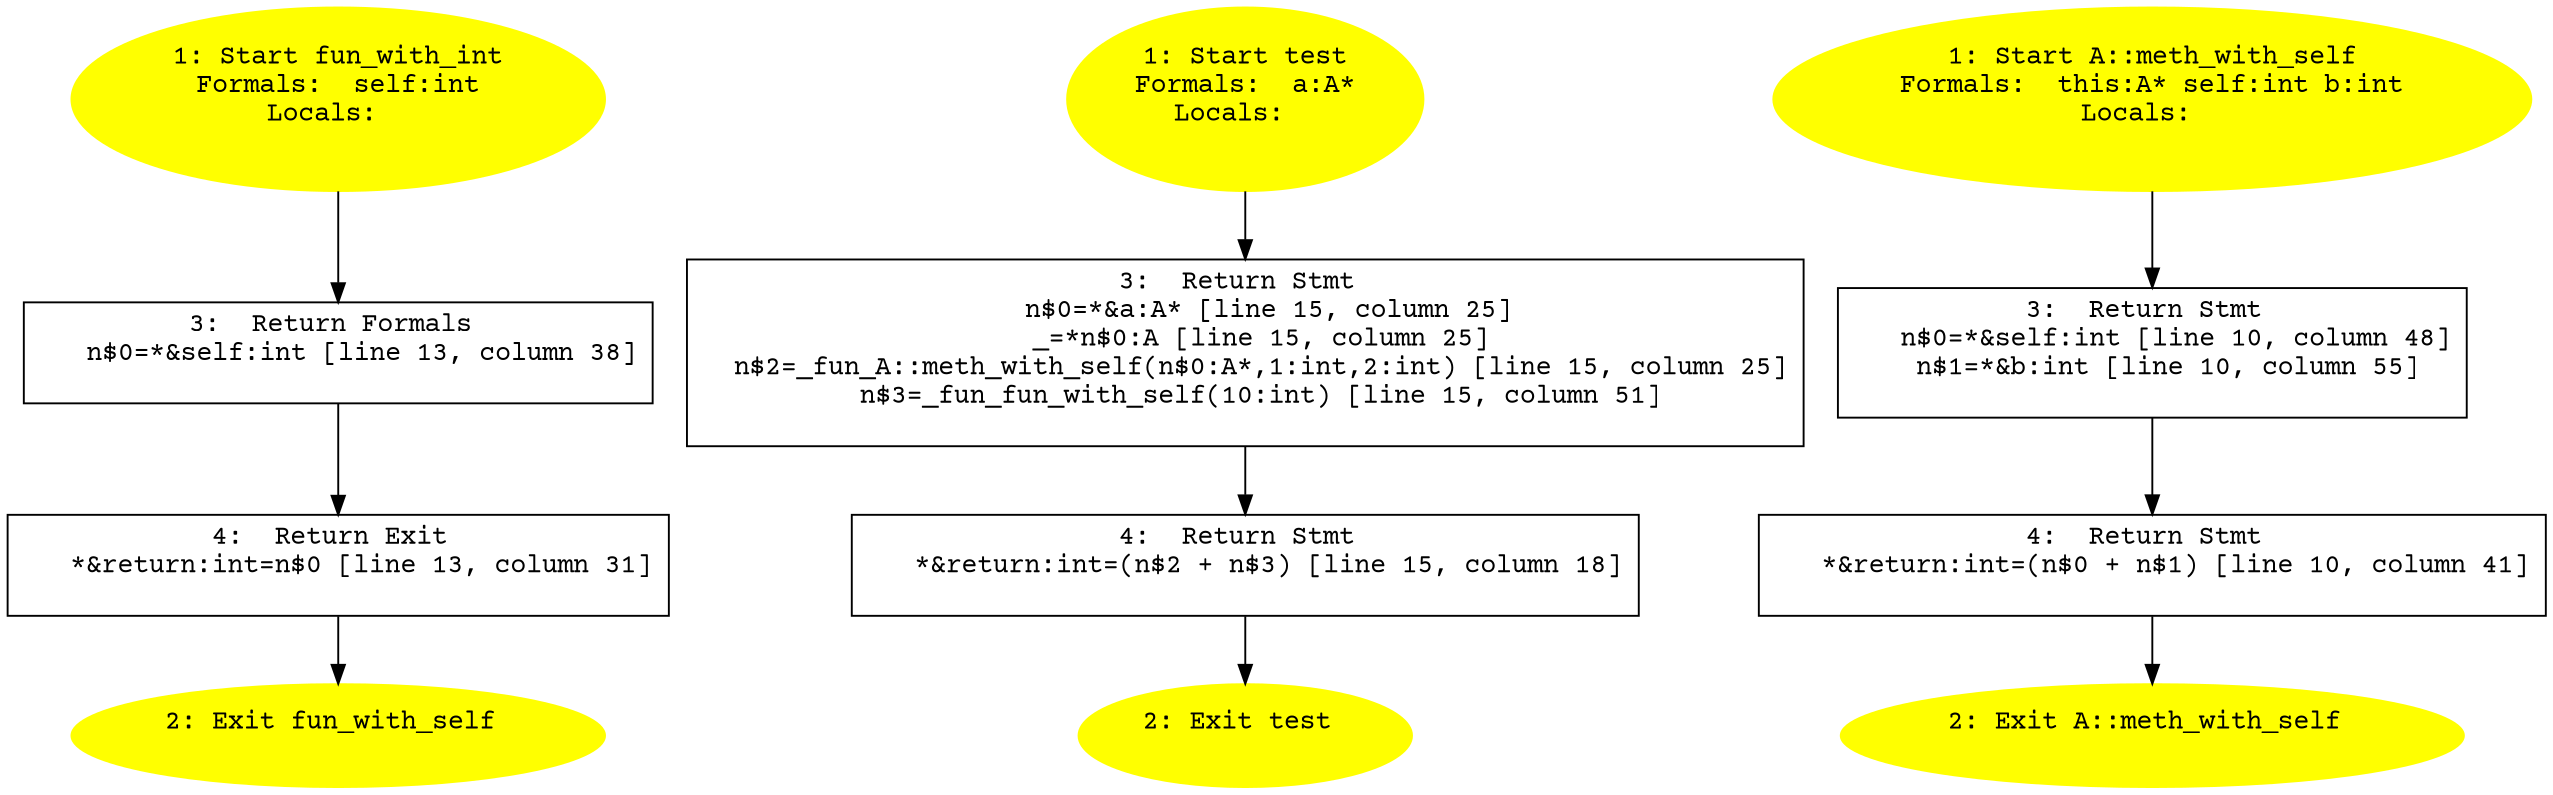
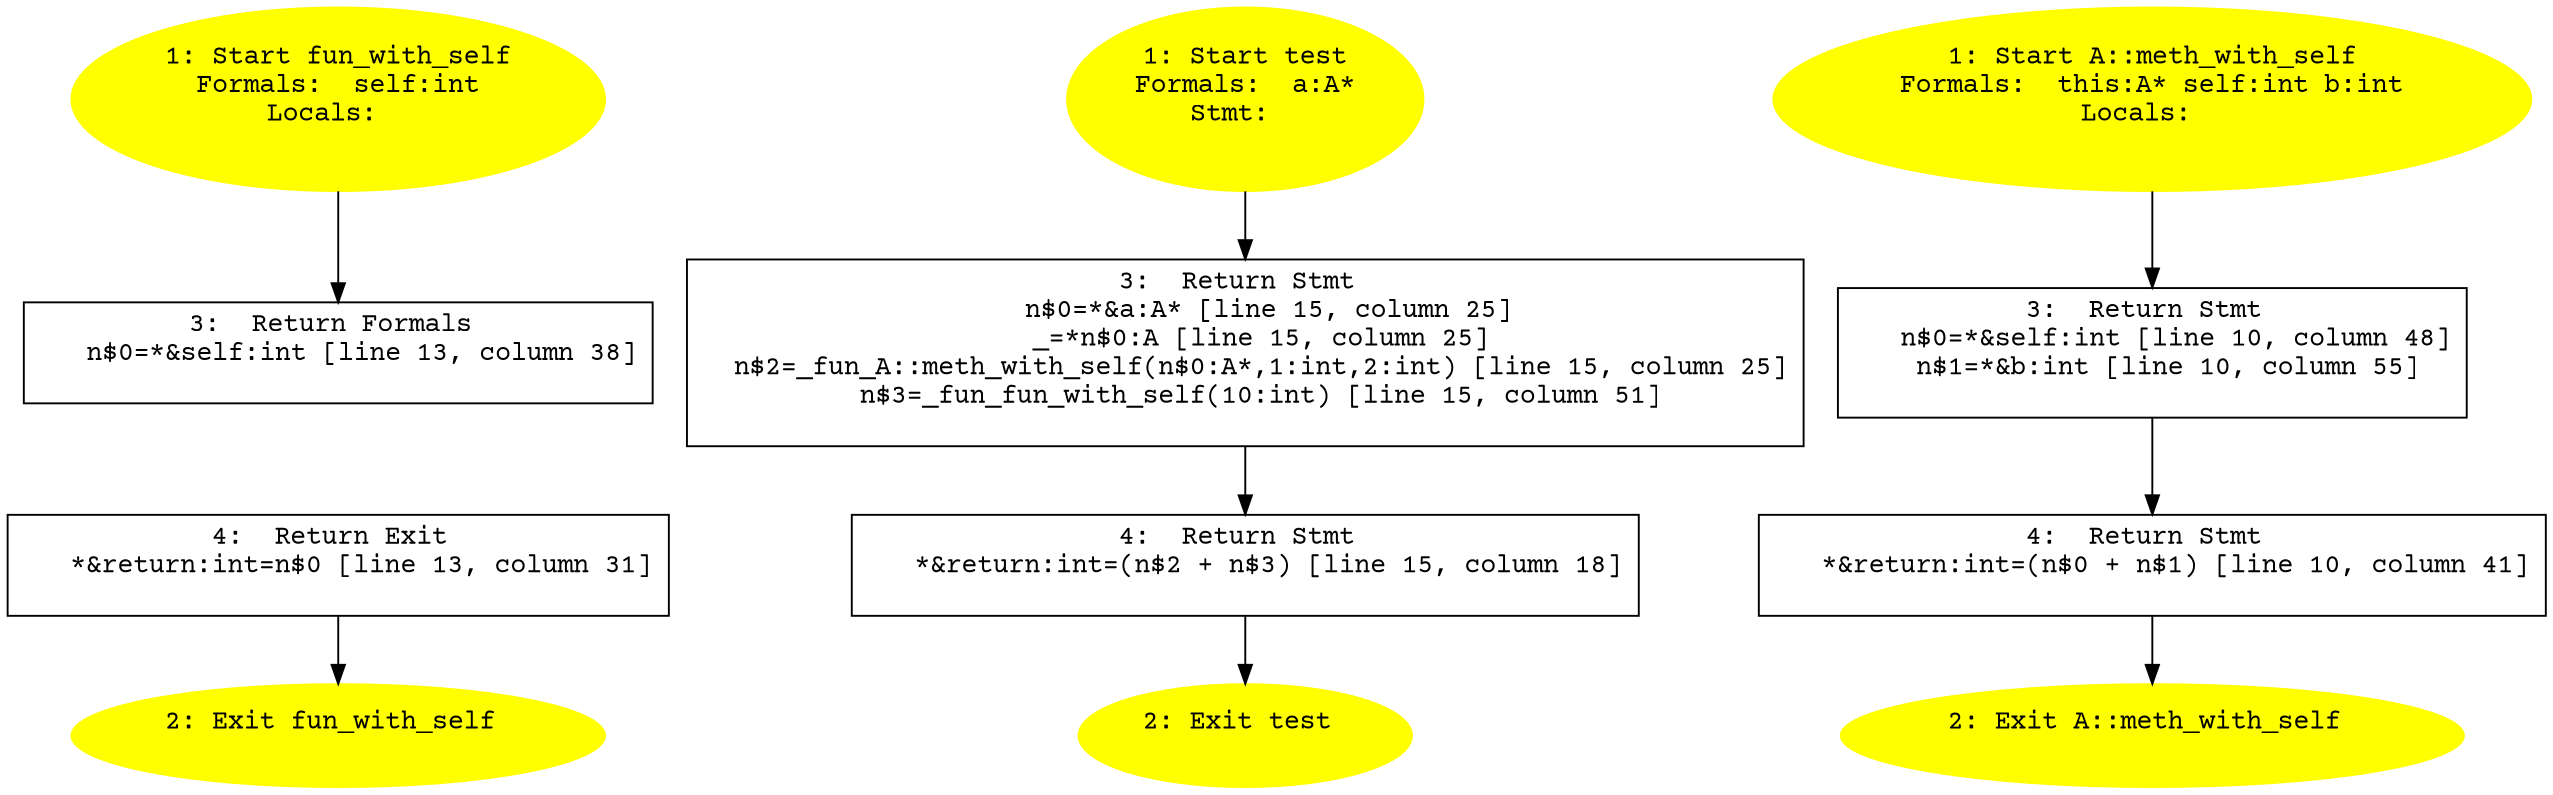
node "1: Start fun_with_int Formals:  self:int Locals:": label "1: Start fun_with_int Formals:  self:int Locals:" -> "1: Start fun_with_self Formals:  self:int Locals:"
node "1: Start test Formals:  a:A* Locals:": label "1: Start test Formals:  a:A* Locals:" -> "1: Start test Formals:  a:A* Stmt:"
edge "3:  Return Formals n$0=*&self:int [line 13, column 38]" -> "4:  Return Exit *&return:int=n$0 [line 13, column 31]": removed
